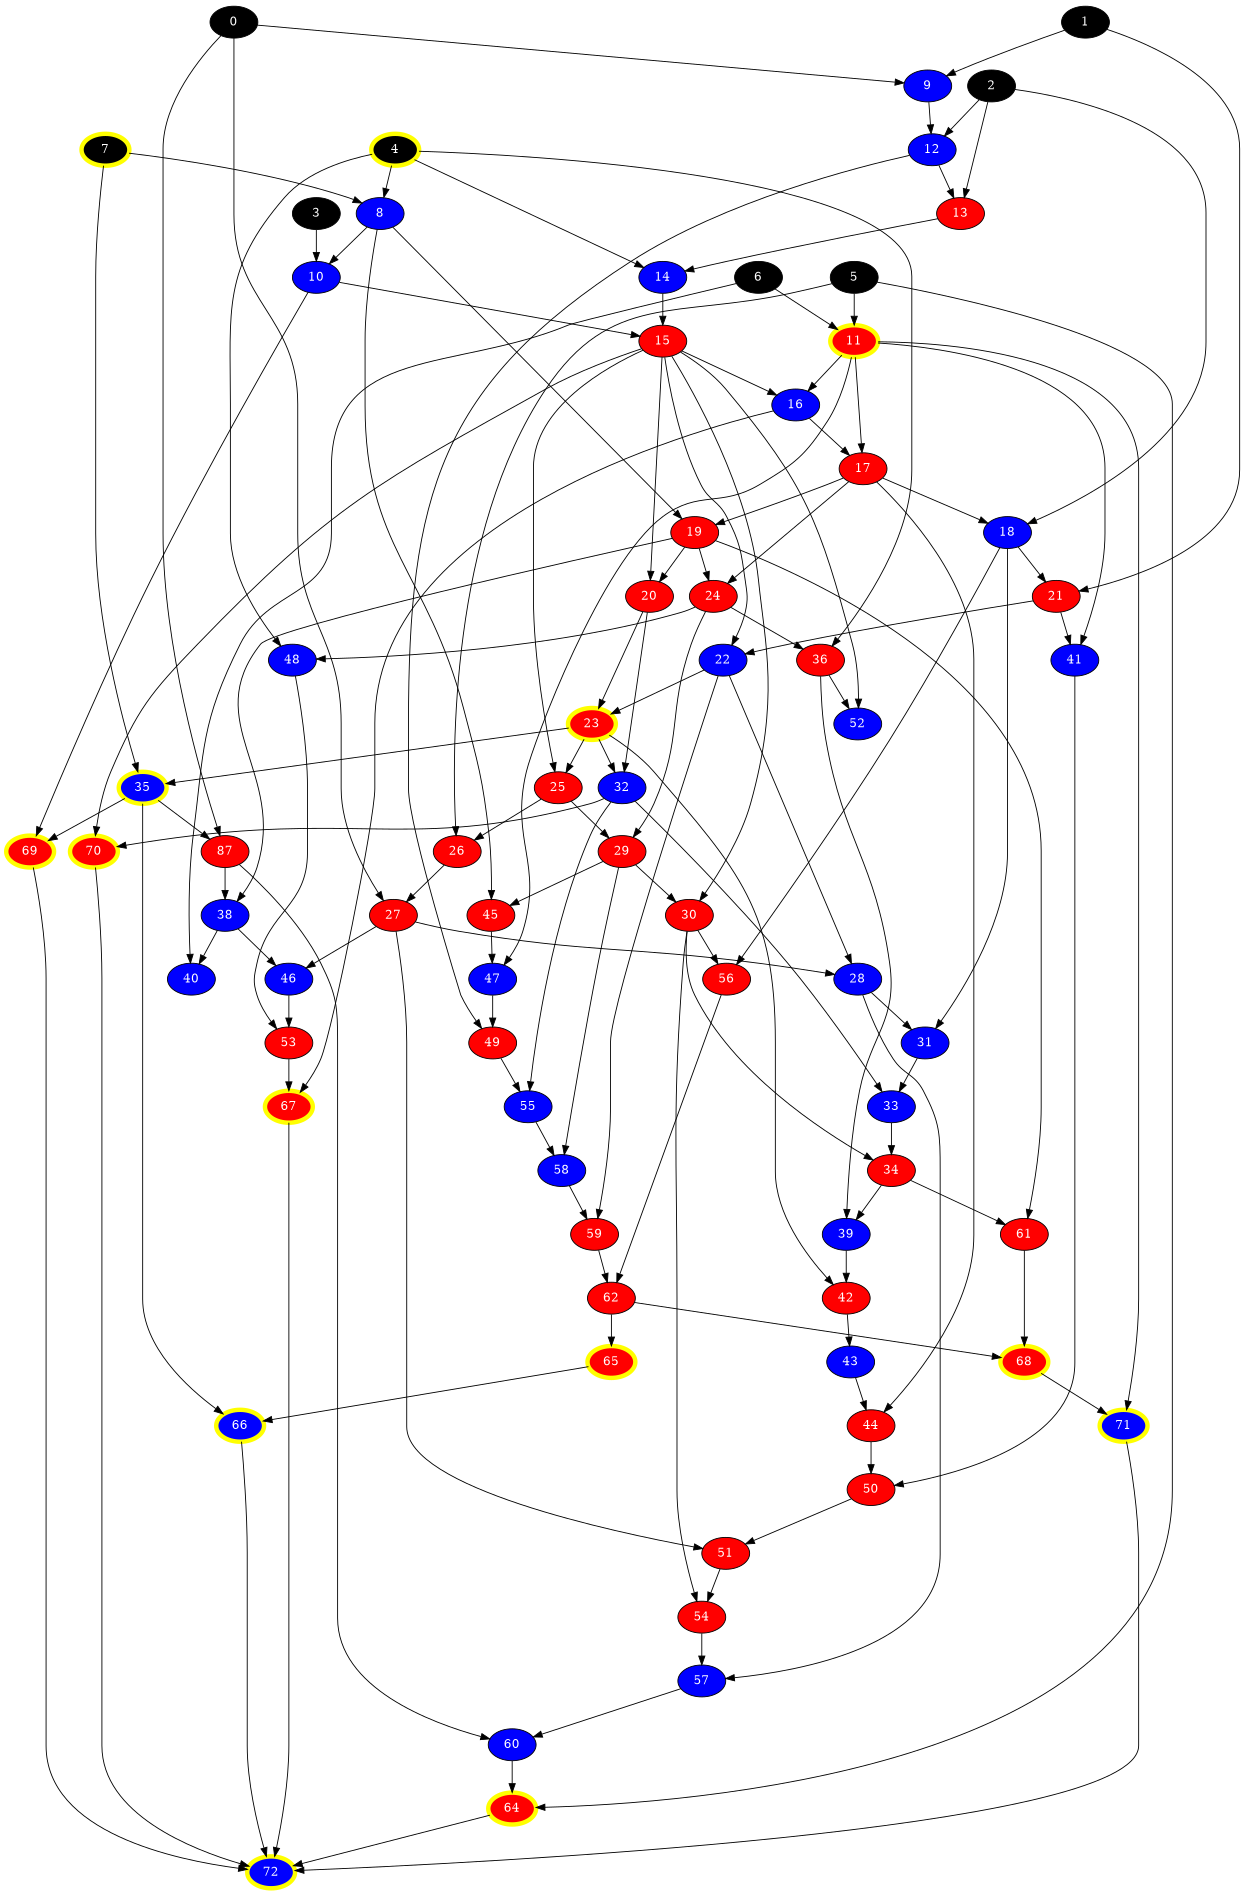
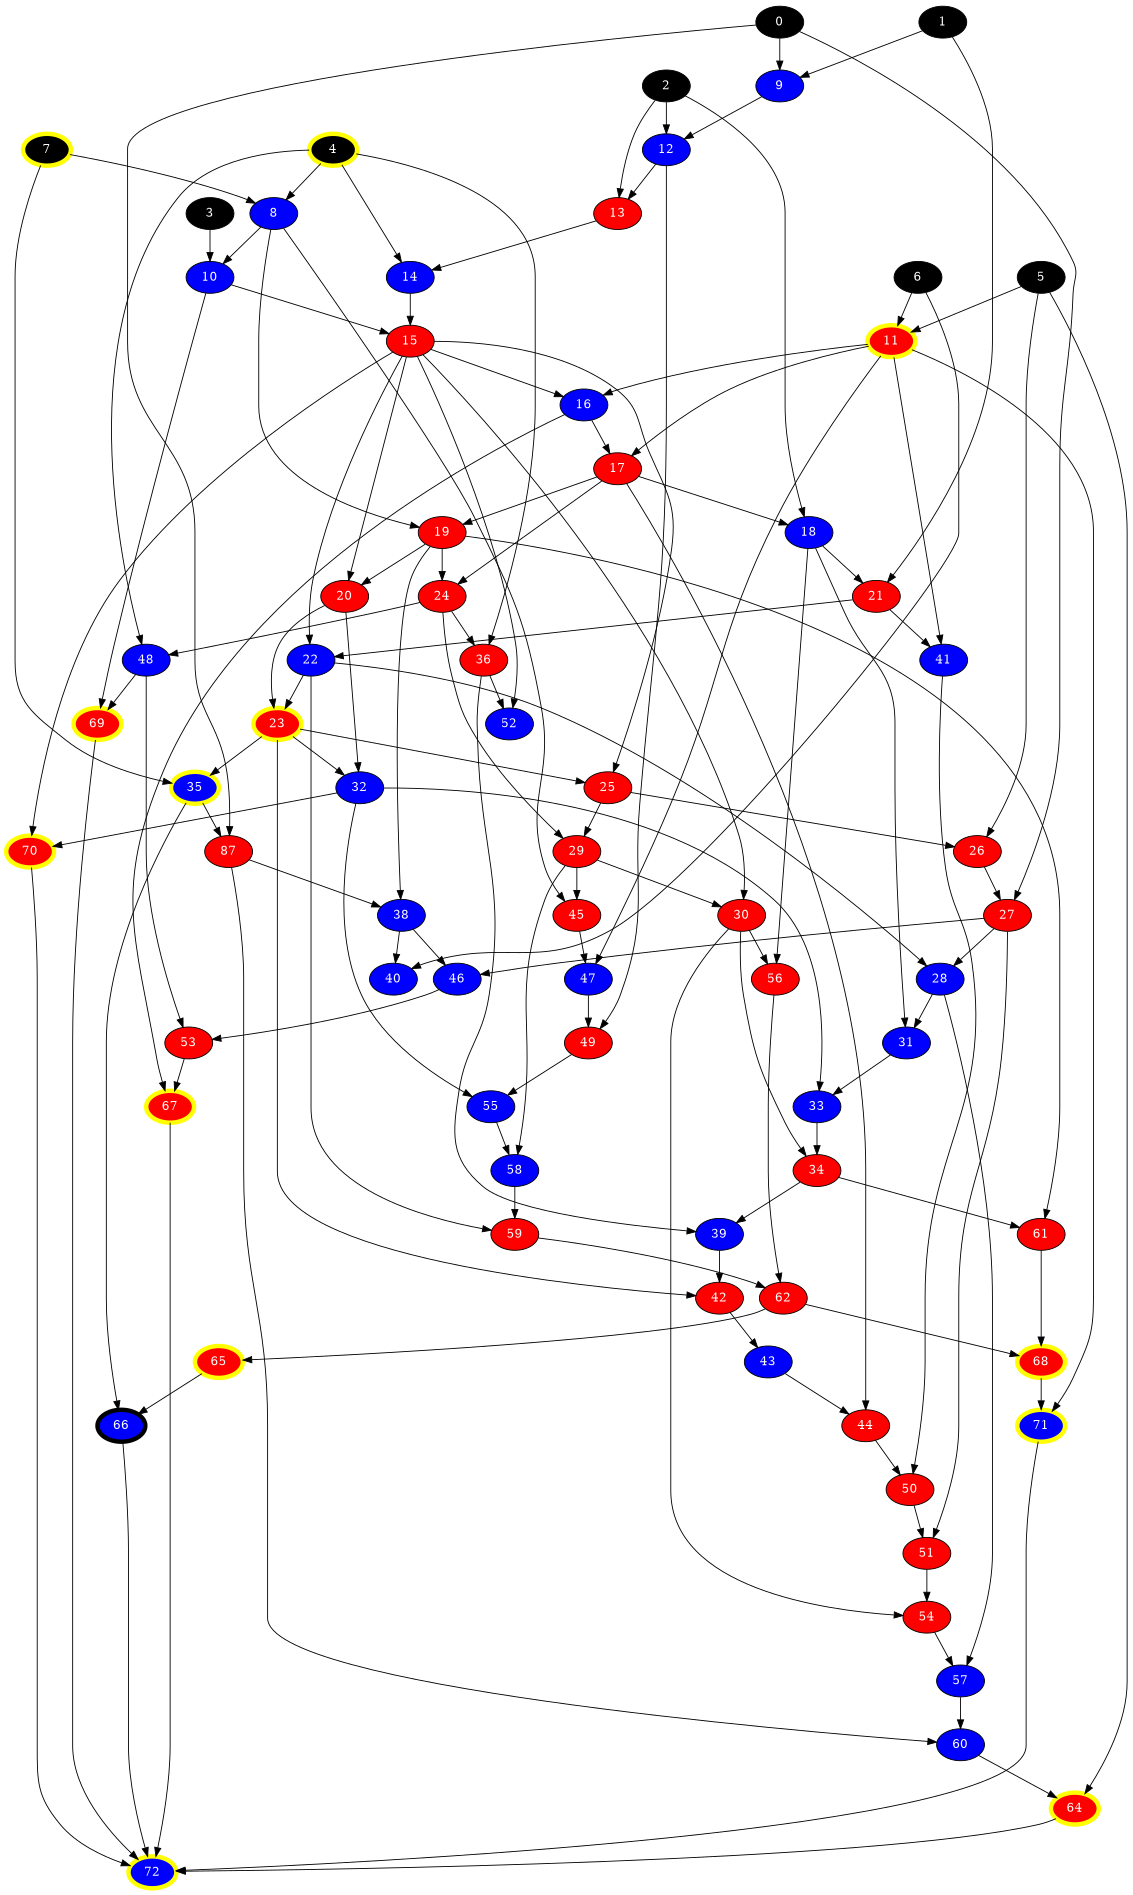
edge "35" -> "69": now "48" -> "69"
node "66": color yellow -> black
